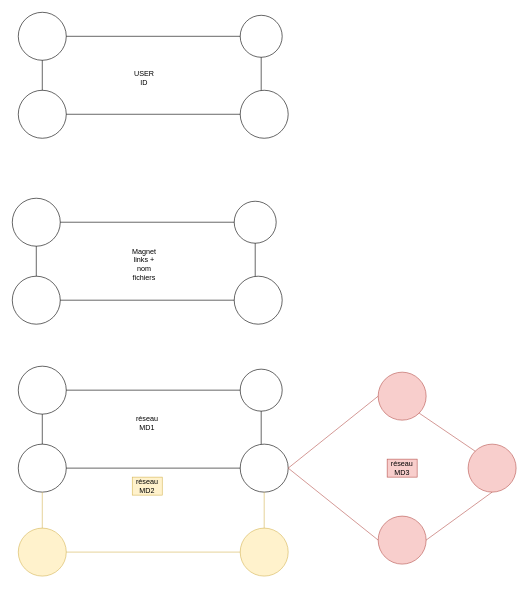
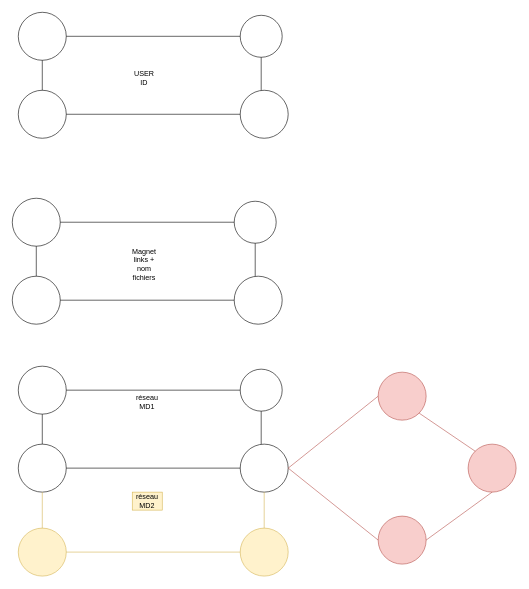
node "réseau MD1": moved (147, 423) -> (147, 402)
node "réseau MD3": removed
node "réseau MD2": moved (147, 486) -> (147, 501)
